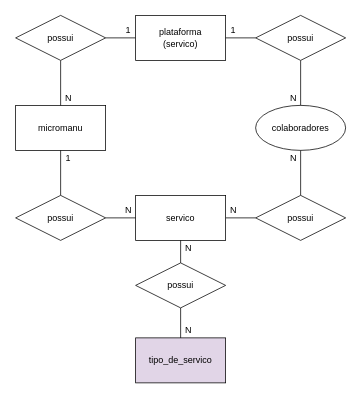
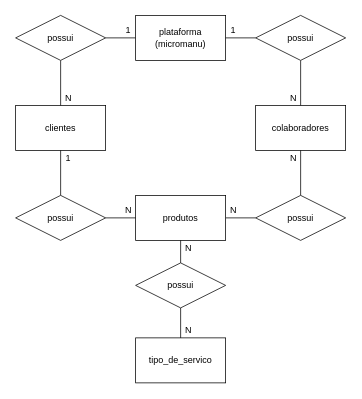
node "plataforma (servico)": label "plataforma (servico)" -> "plataforma (micromanu)"
node "micromanu": label "micromanu" -> "clientes"
node "colaboradores": shape ellipse -> rectangle
node "servico": label "servico" -> "produtos"
node "tipo_de_servico": fillcolor #e1d5e7 -> #ffffff
